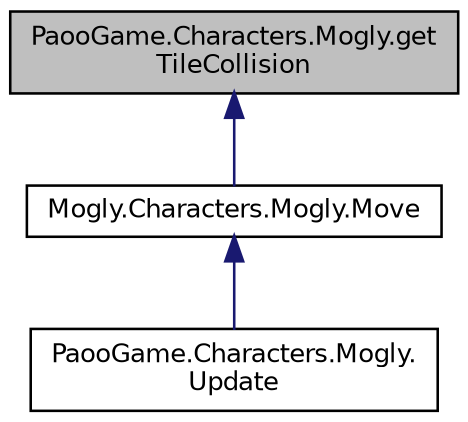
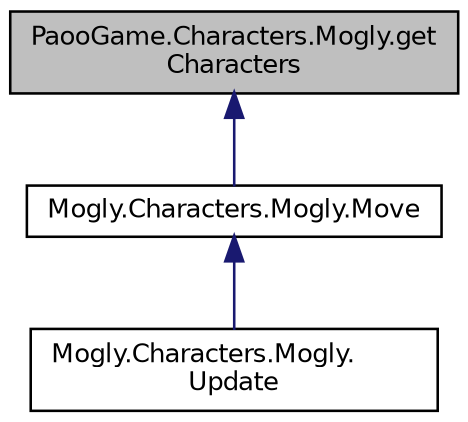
node "PaooGame.Characters.Mogly.get TileCollision": label "PaooGame.Characters.Mogly.get TileCollision" -> "PaooGame.Characters.Mogly.get Characters"
node "PaooGame.Characters.Mogly. Update": label "PaooGame.Characters.Mogly. Update" -> "Mogly.Characters.Mogly. Update"
